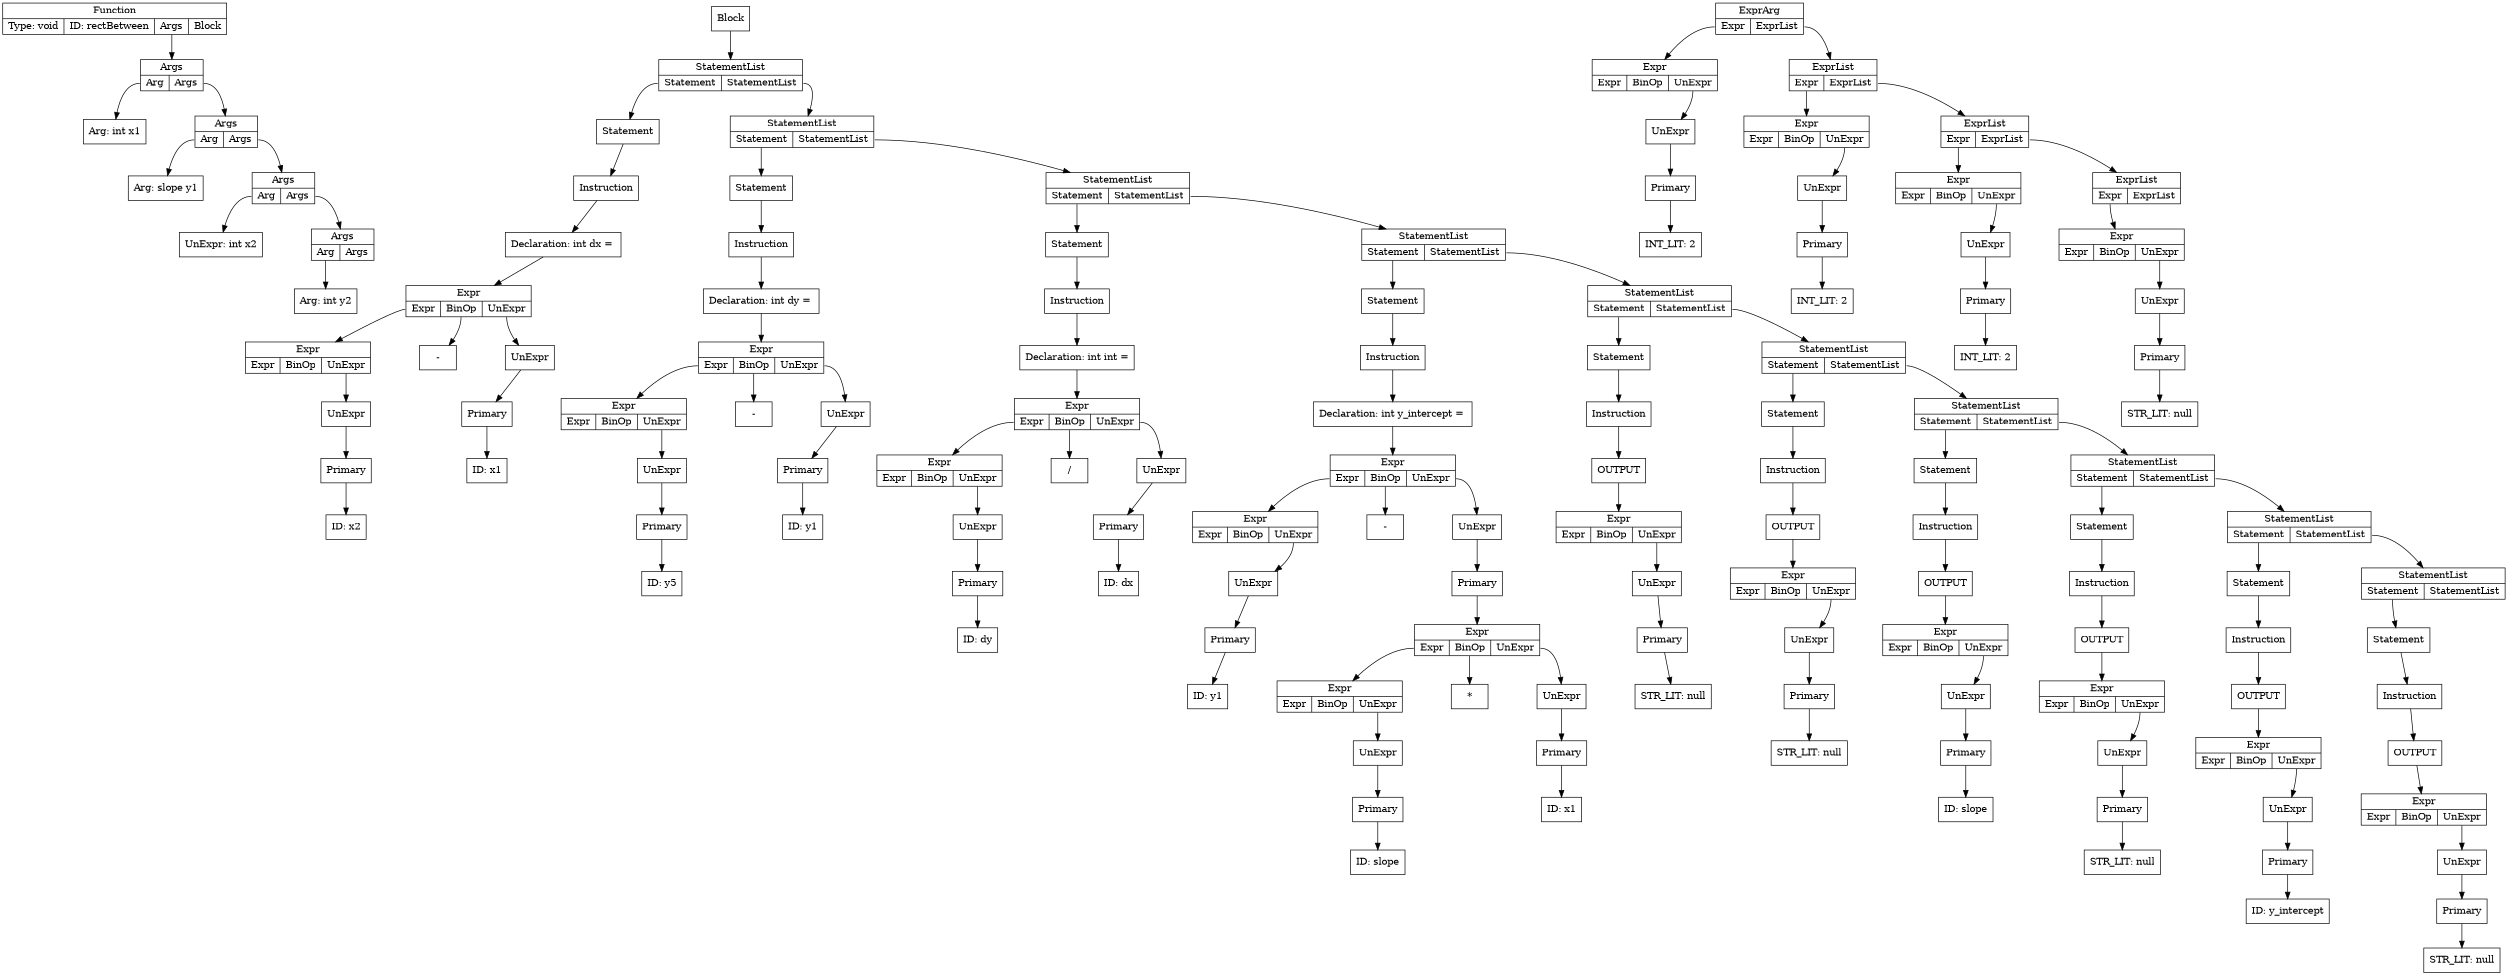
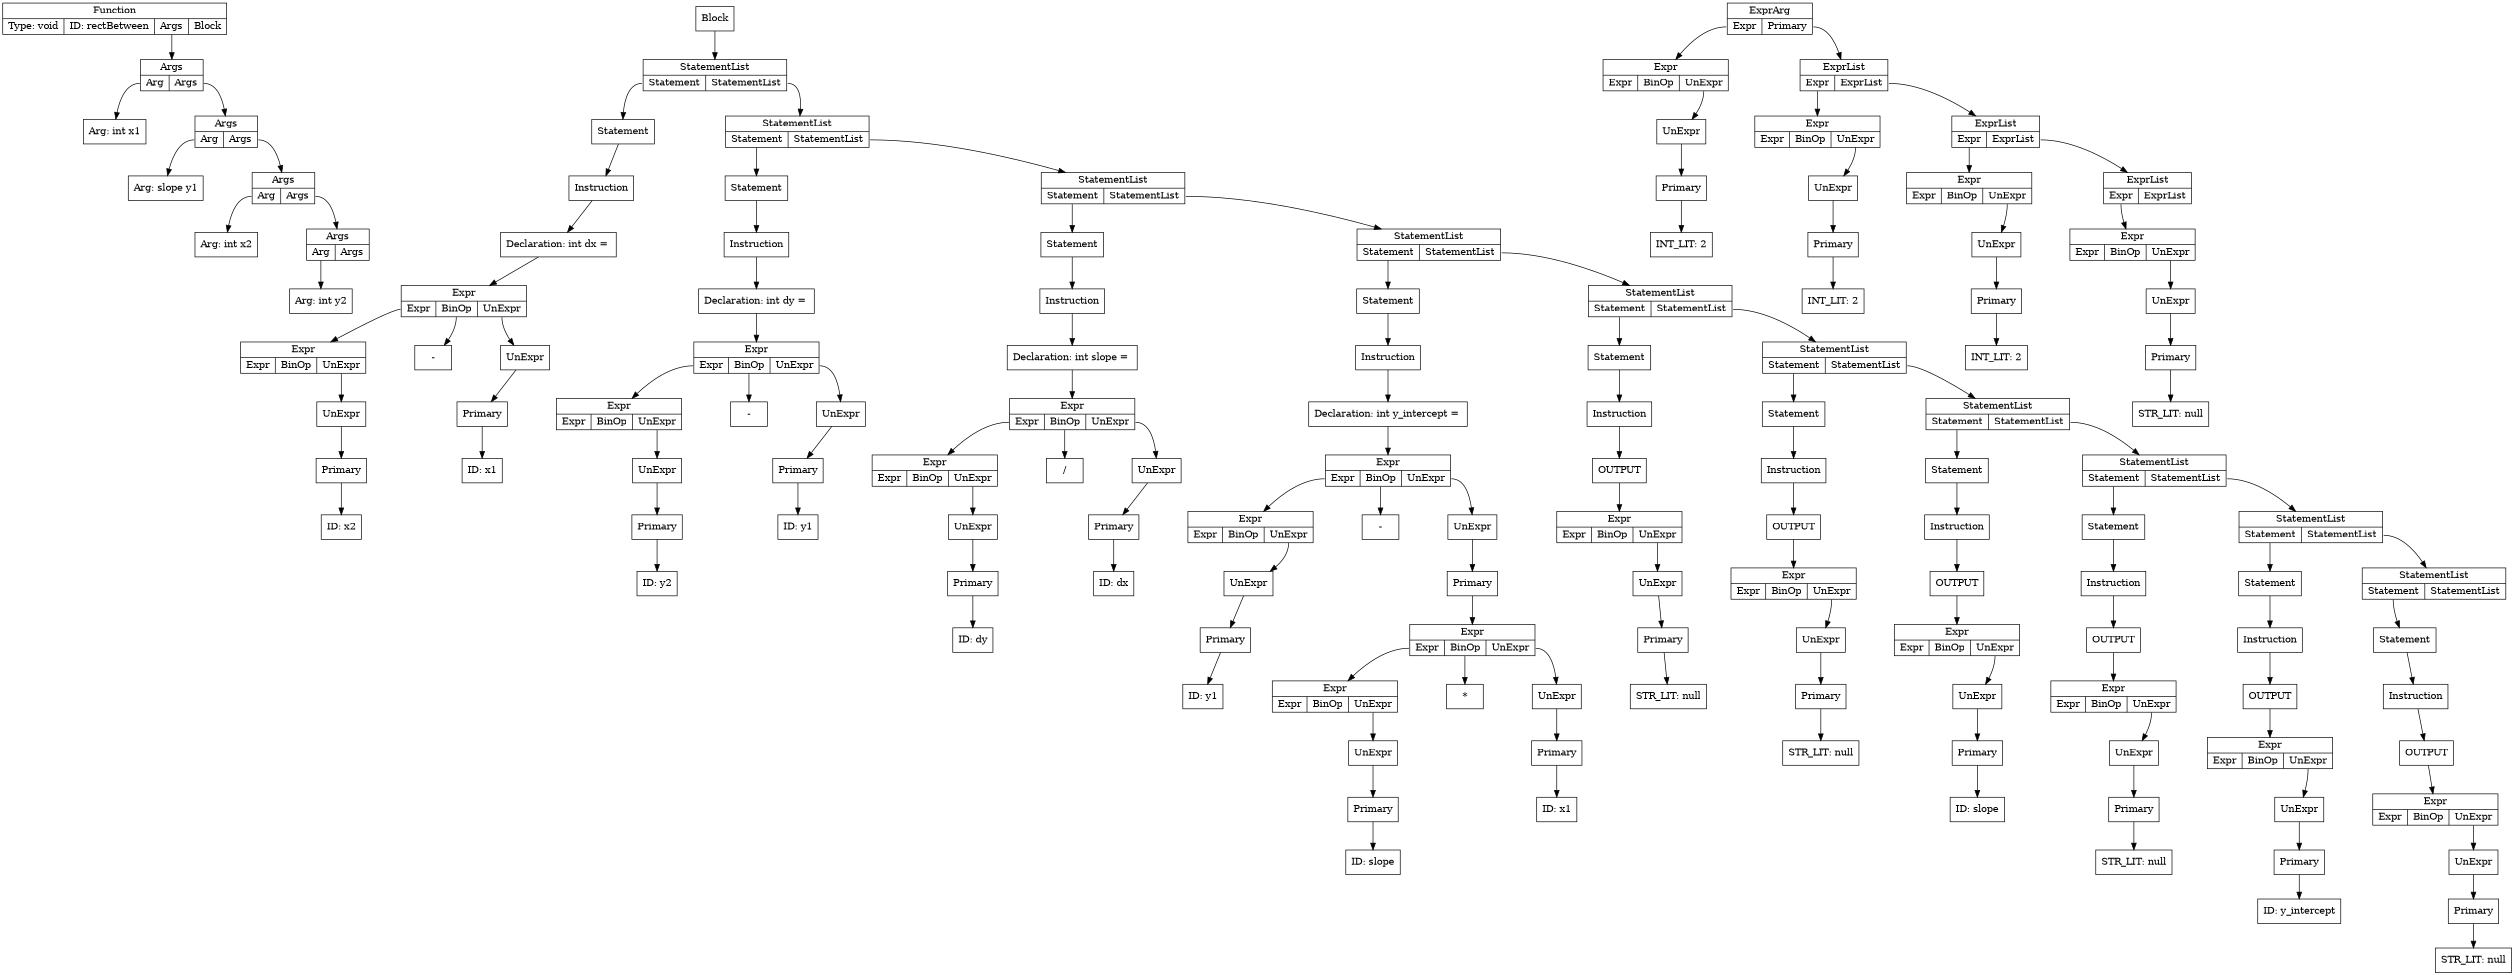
node "ExprArg": text "ExprList" -> "Primary"
node "UnExpr: int x2": label "UnExpr: int x2" -> "Arg: int x2"
node "Declaration: int int =": label "Declaration: int int =" -> "Declaration: int slope ="
node "ID: y5": label "ID: y5" -> "ID: y2"
